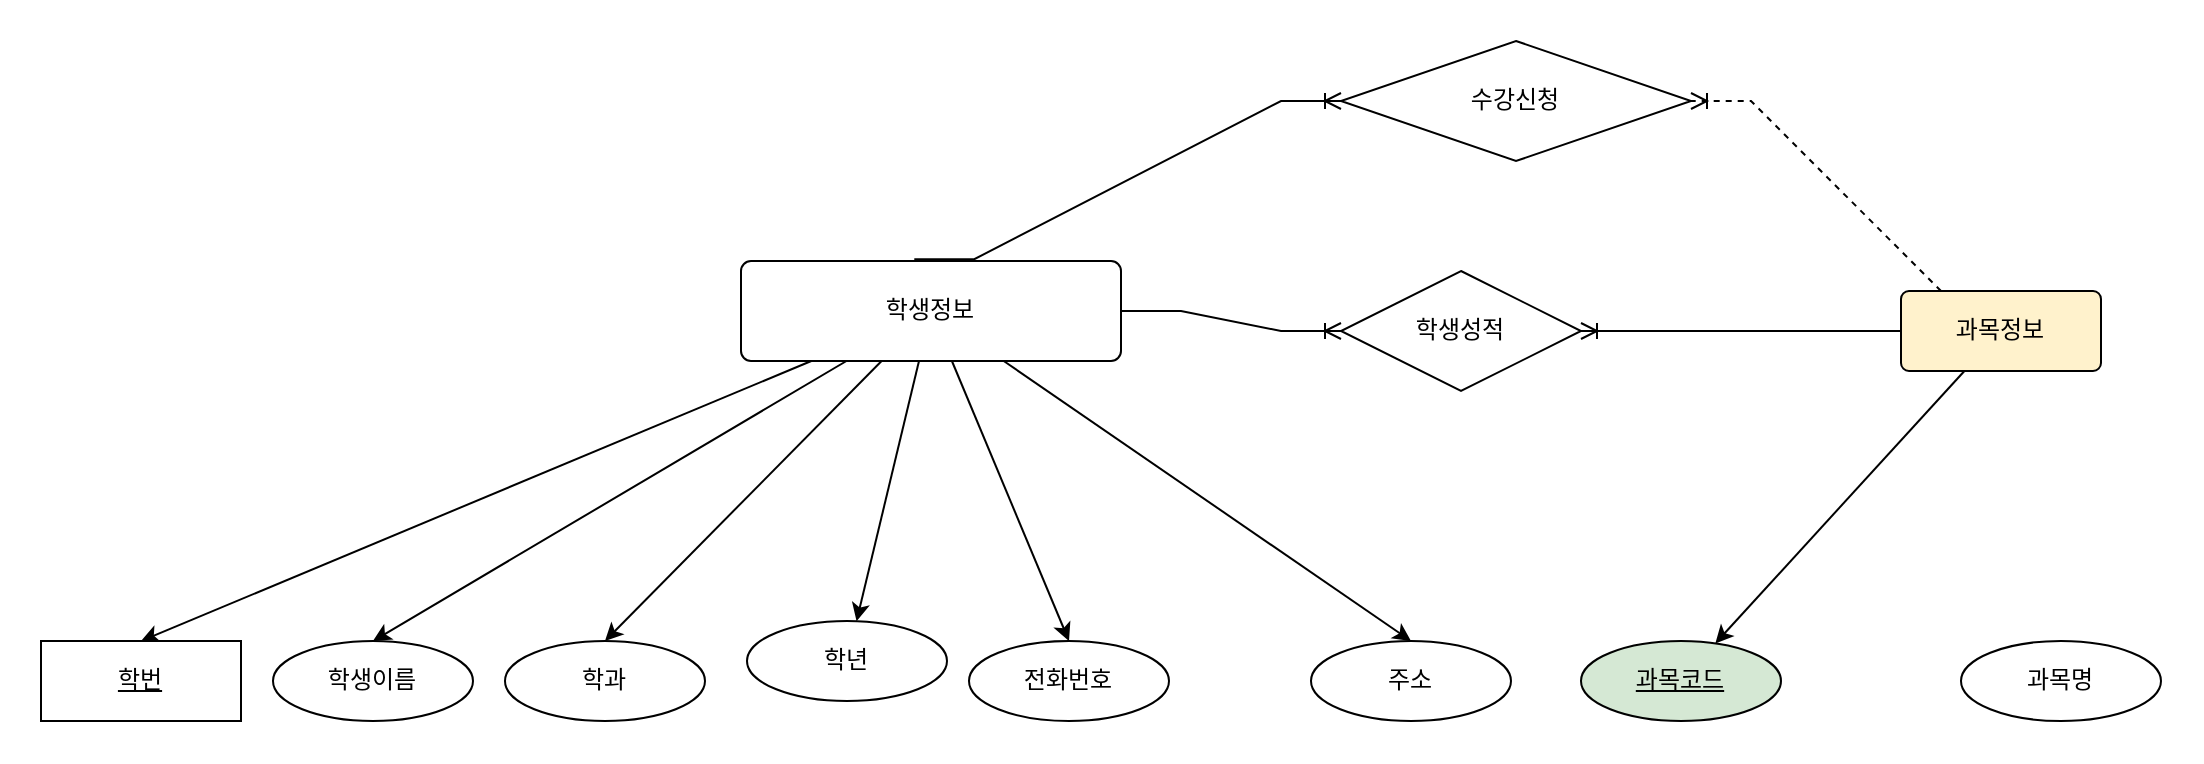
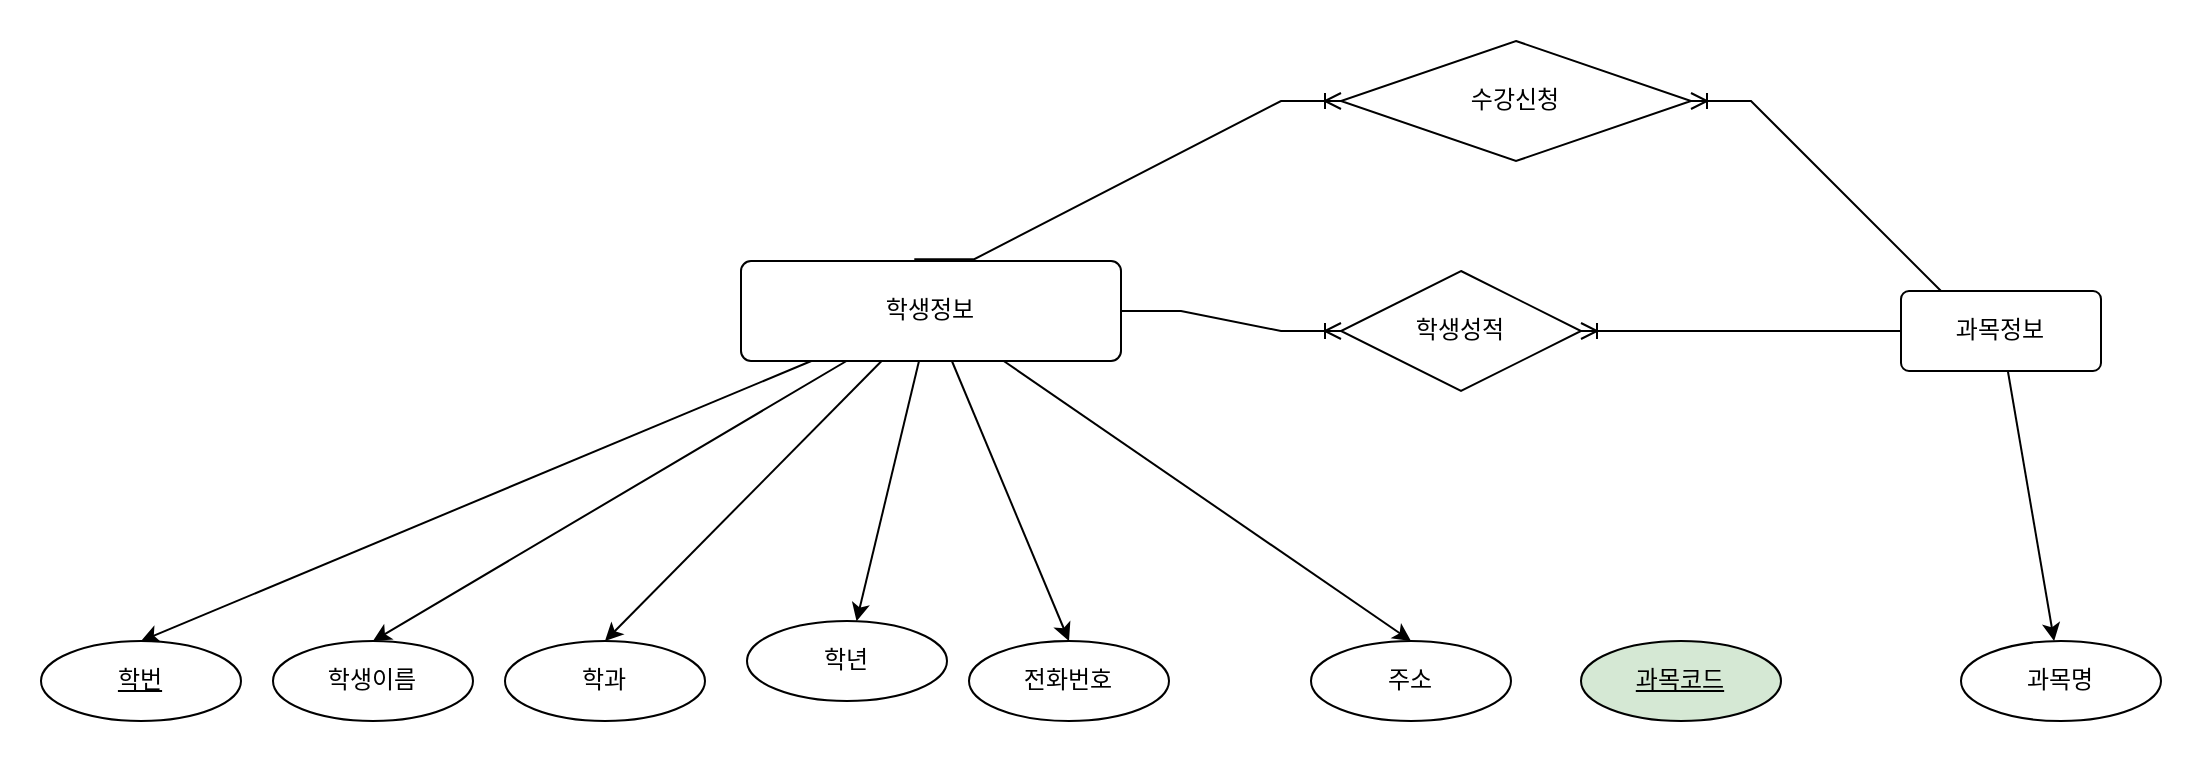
edge "과목정보" -> "수강신청": style dashed -> solid
node "과목정보": fillcolor #fff2cc -> #ffffff
edge "과목정보" -> "과목코드": now "과목정보" -> "과목명"
node "학번": shape rectangle -> ellipse
